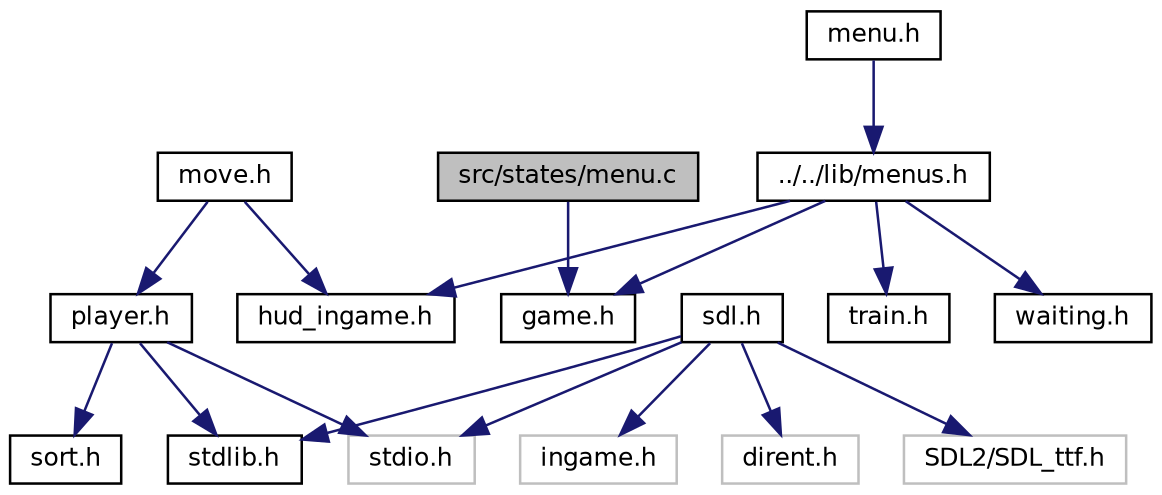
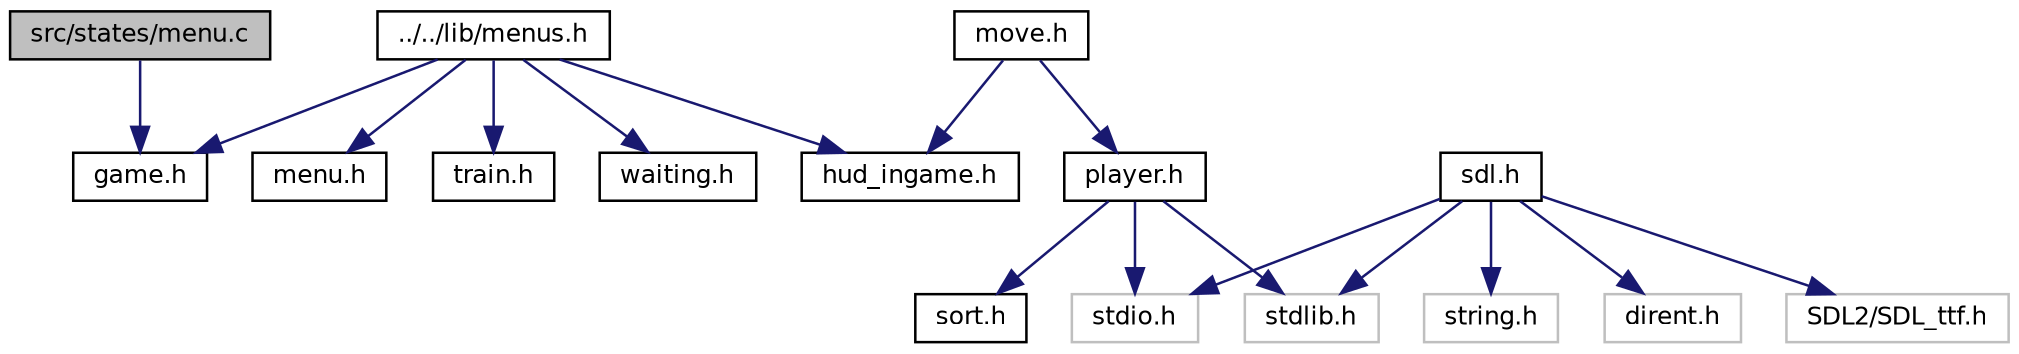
edge "menu.h" -> "../../lib/menus.h": reversed
node "stdlib.h": color black -> grey75
node "ingame.h": label "ingame.h" -> "string.h"
